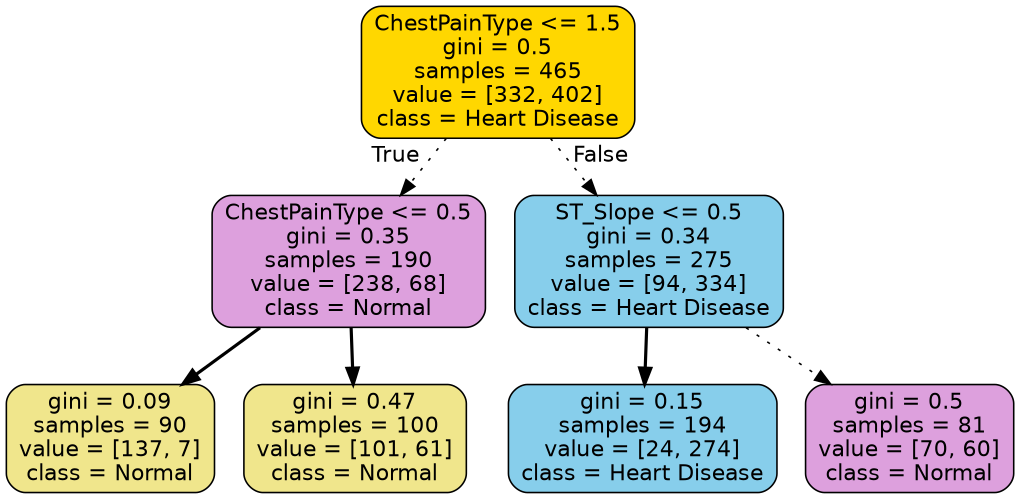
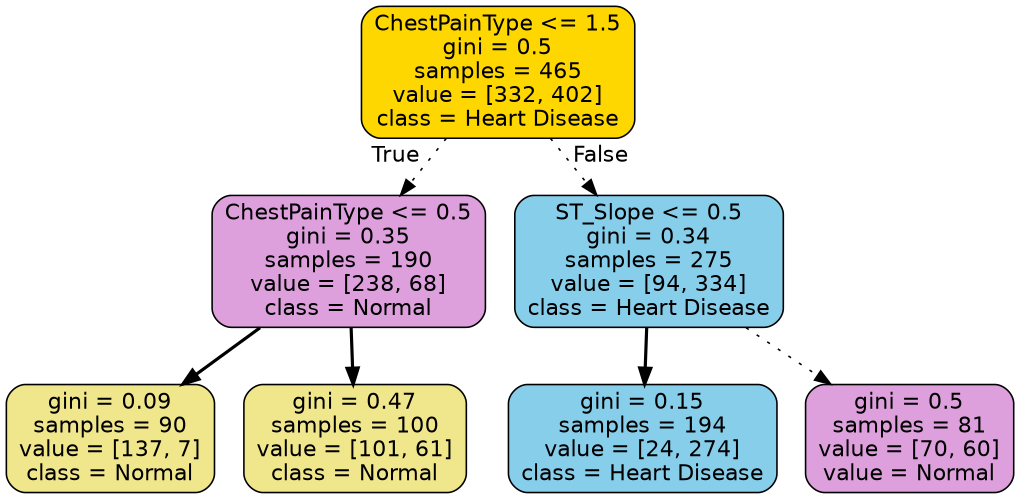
node "gini = 0.5 samples = 81 value = [70, 60] class = Normal": label "gini = 0.5 samples = 81 value = [70, 60] class = Normal" -> "gini = 0.5 samples = 81 value = [70, 60] value = Normal"
